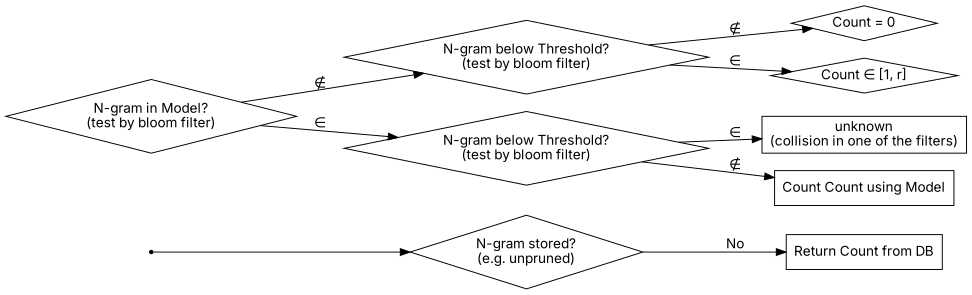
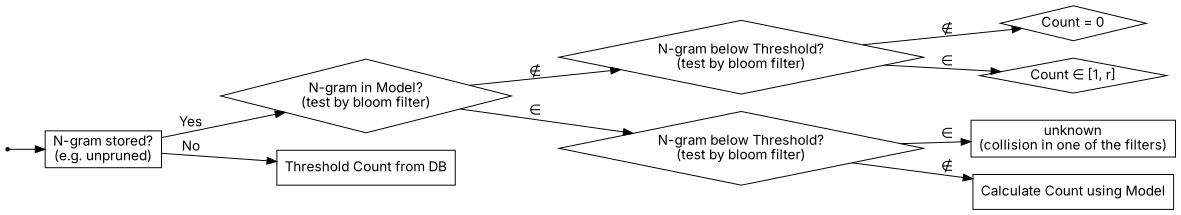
edge "N-gram stored? (e.g. unpruned)" -> "N-gram in Model? (test by bloom filter)": added, label "Yes"
node "Count Count using Model": label "Count Count using Model" -> "Calculate Count using Model"
node "N-gram stored? (e.g. unpruned)": shape diamond -> box
node "Return Count from DB": label "Return Count from DB" -> "Threshold Count from DB"
